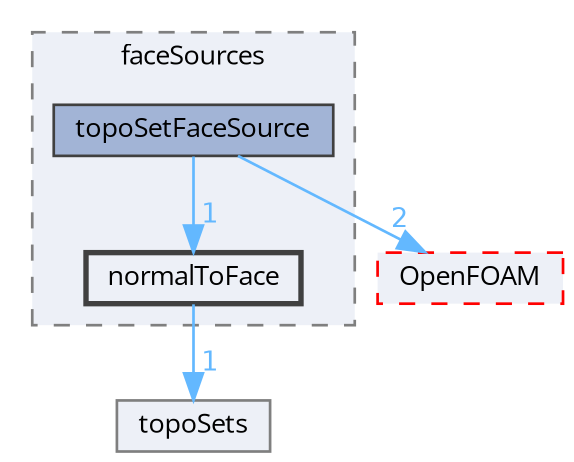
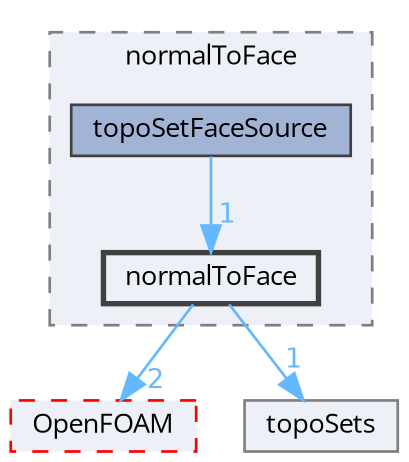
cluster "faceSources": label "faceSources" -> "normalToFace"
edge "topoSetFaceSource" -> "OpenFOAM": now "normalToFace" -> "OpenFOAM"
